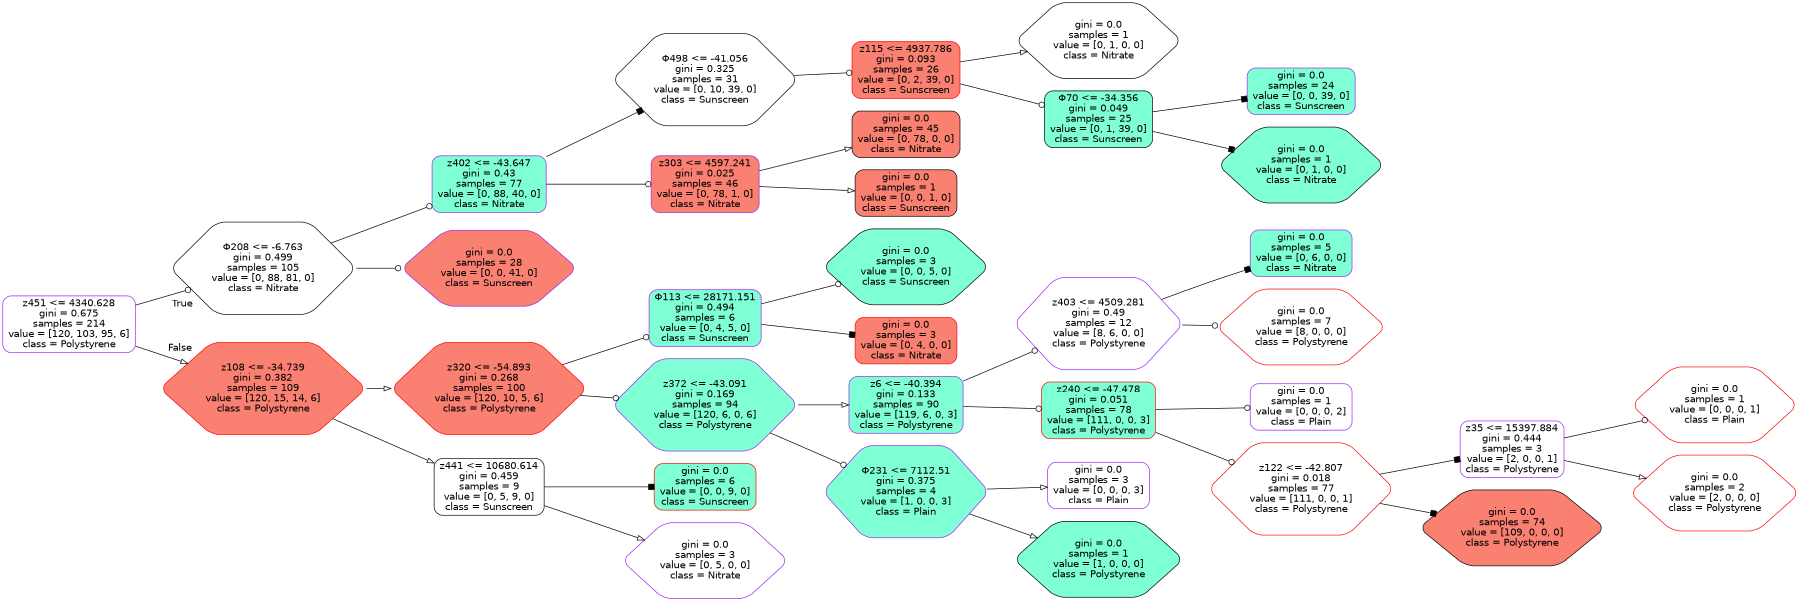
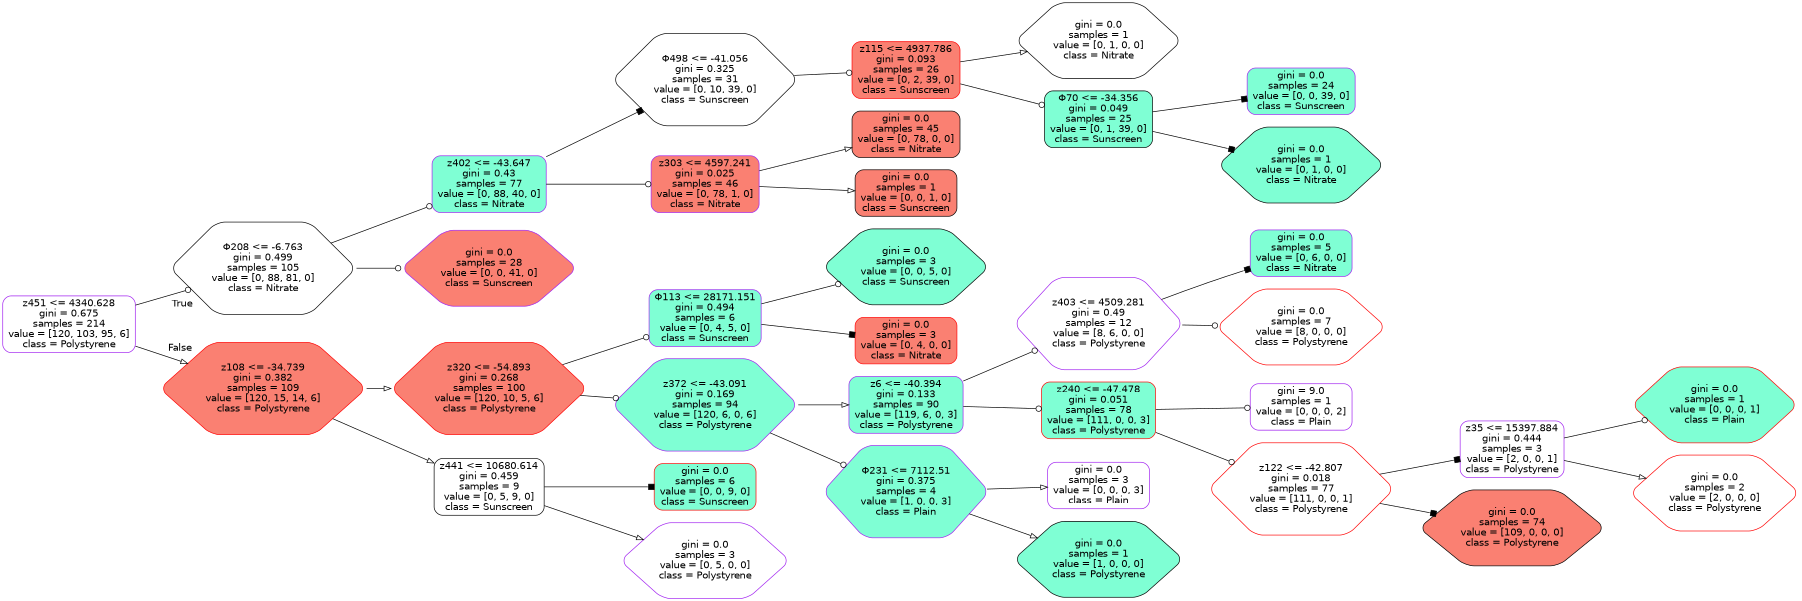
node "gini = 0.0 samples = 1 value = [0, 0, 0, 1] class = Plain": fillcolor white -> aquamarine
node "gini = 0.0 samples = 1 value = [0, 0, 0, 2] class = Plain": label "gini = 0.0 samples = 1 value = [0, 0, 0, 2] class = Plain" -> "gini = 9.0 samples = 1 value = [0, 0, 0, 2] class = Plain"
node "gini = 0.0 samples = 3 value = [0, 5, 0, 0] class = Nitrate": label "gini = 0.0 samples = 3 value = [0, 5, 0, 0] class = Nitrate" -> "gini = 0.0 samples = 3 value = [0, 5, 0, 0] class = Polystyrene"
